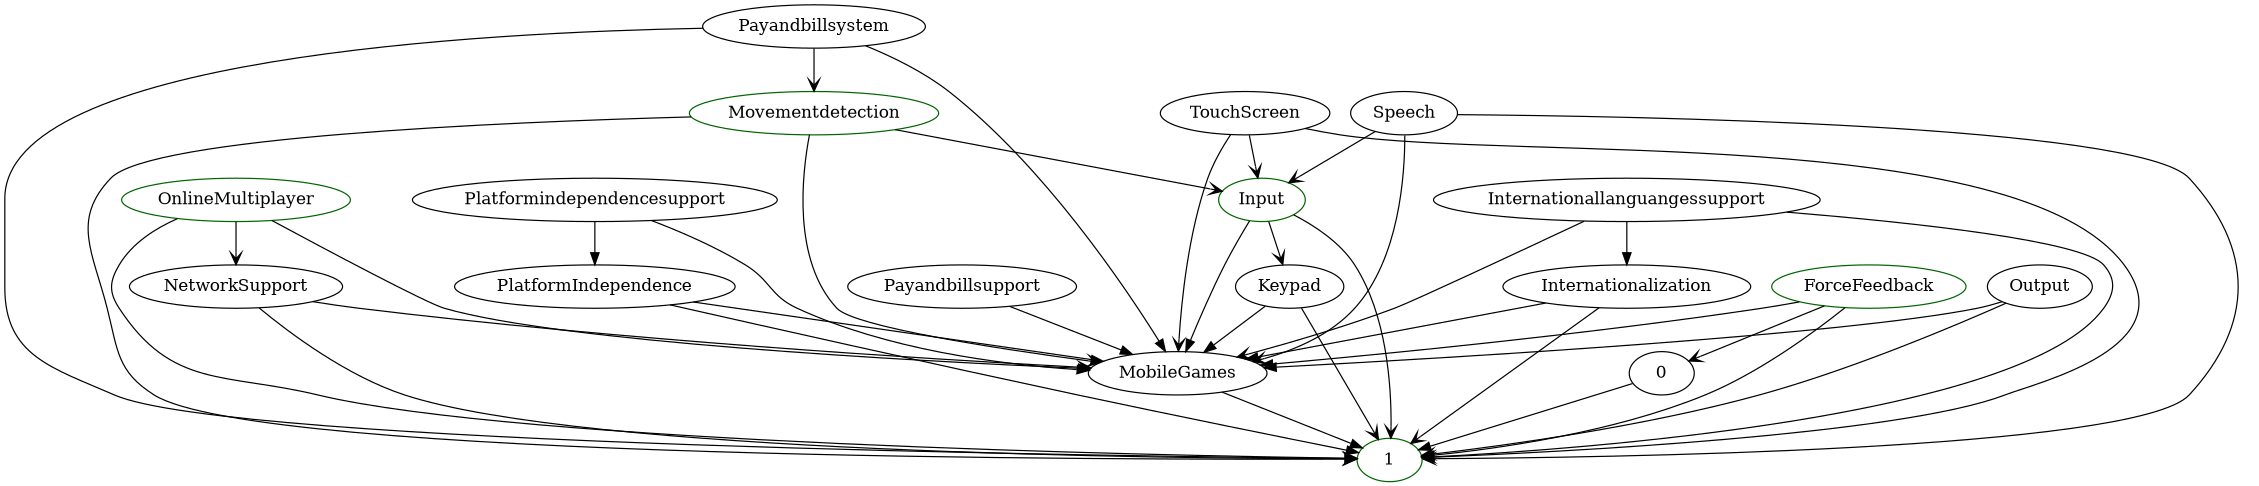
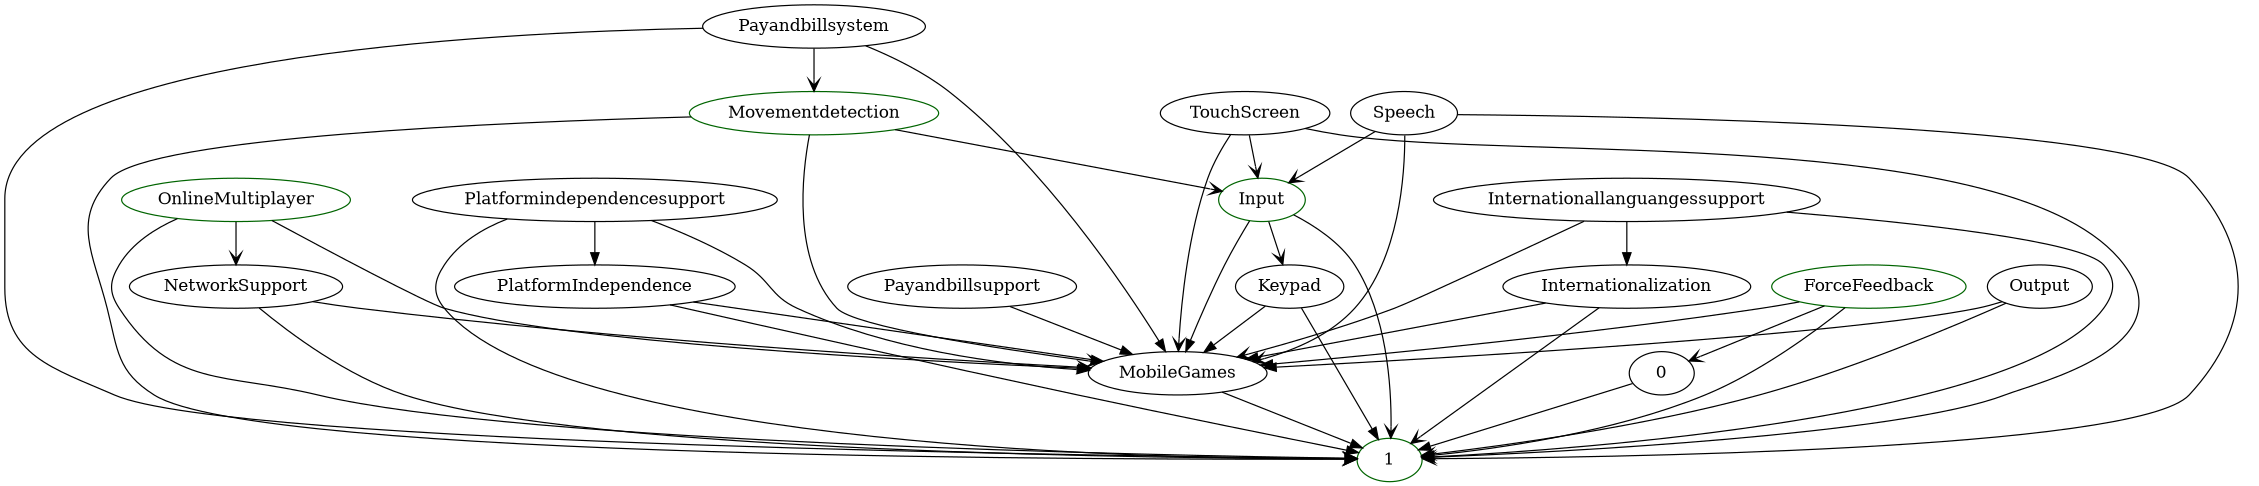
edge "Keypad" -> "1": arrowhead vee -> normal
edge "Platformindependencesupport" -> "1": added
